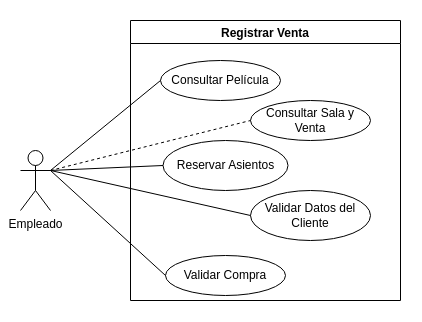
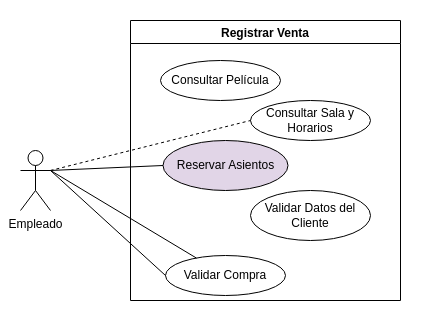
node "Consultar Sala y Venta": label "Consultar Sala y Venta" -> "Consultar Sala y Horarios"
edge "Consultar Película" -- "Empleado": now "Validar Compra" -- "Empleado"
node "Reservar Asientos": fillcolor #ffffff -> #e1d5e7
edge "Empleado" -- "Validar Datos del Cliente": removed
